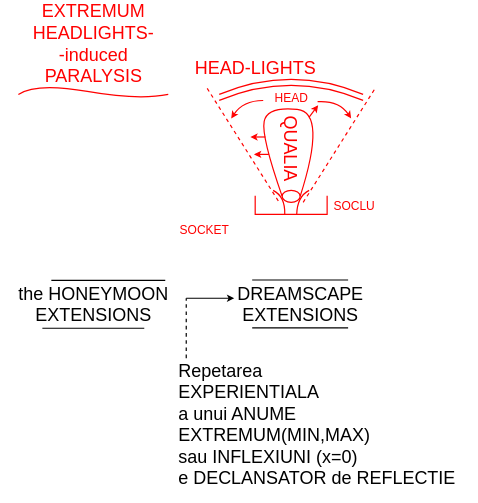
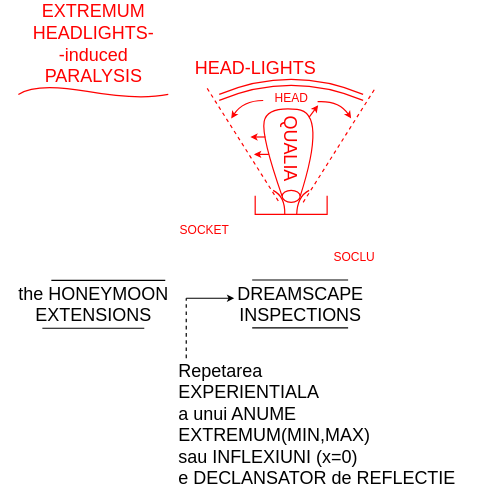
node "SOCLU": moved (354, 206) -> (354, 257)
node "DREAMSCAPE EXTENSIONS": label "DREAMSCAPE EXTENSIONS" -> "DREAMSCAPE INSPECTIONS"
